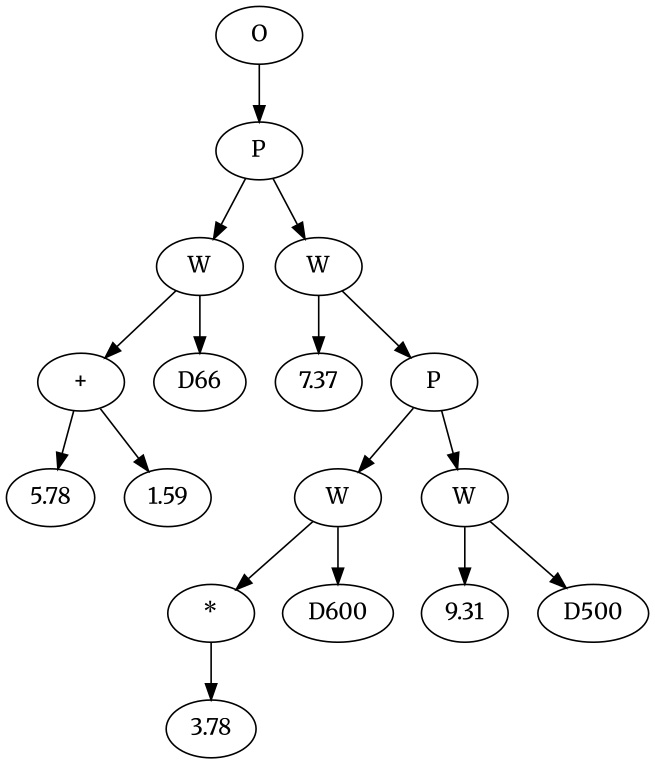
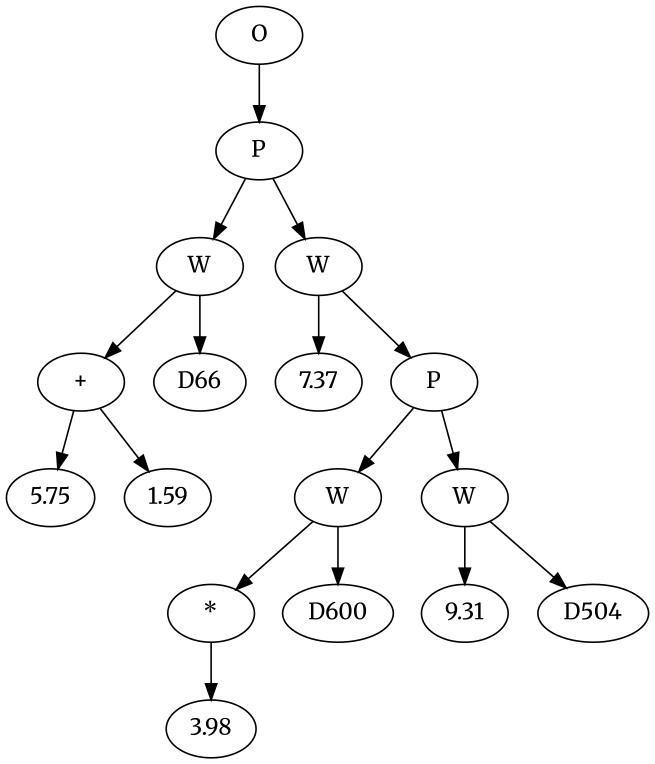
node "5.78": label "5.78" -> "5.75"
node "D500": label "D500" -> "D504"
node "3.78": label "3.78" -> "3.98"
